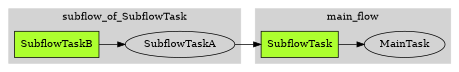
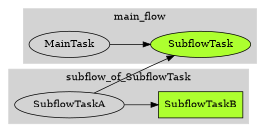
edge "SubflowTaskB" -> "SubflowTaskA": reversed
node "SubflowTask": shape box -> ellipse
edge "SubflowTask" -> "MainTask": reversed
